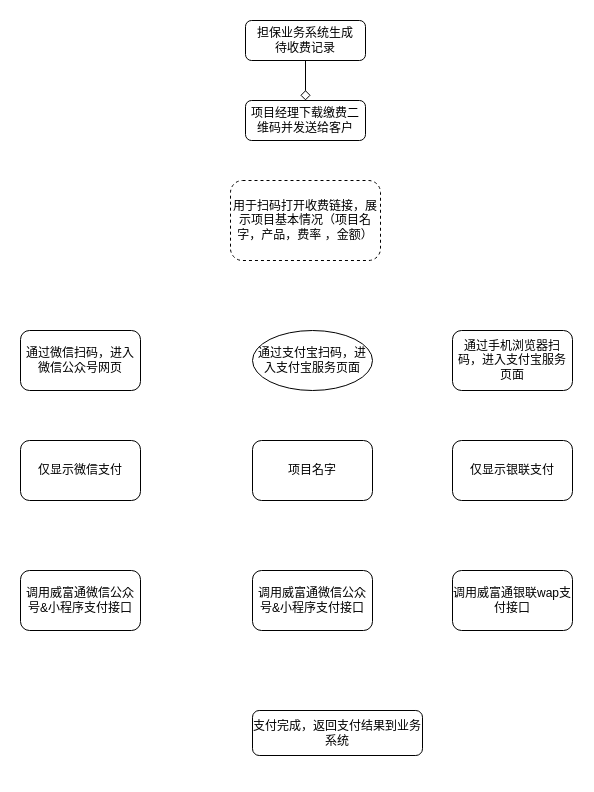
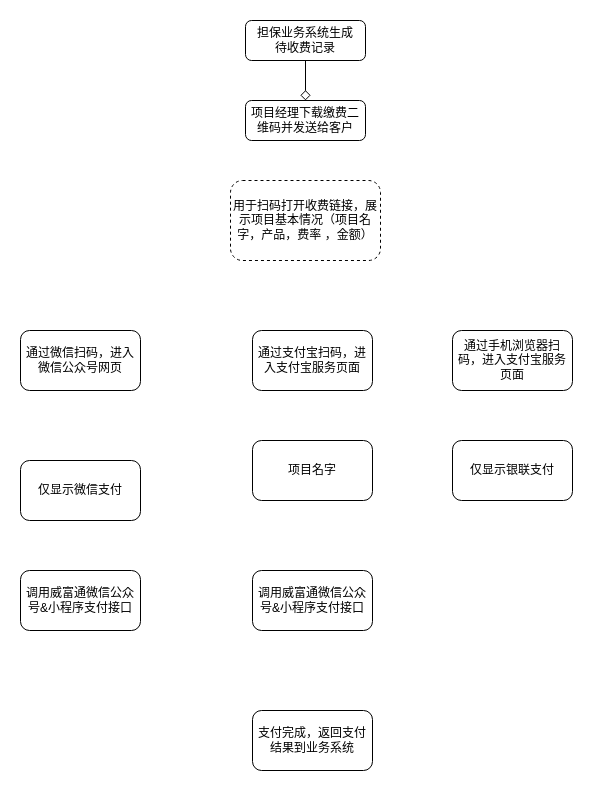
node "通过支付宝扫码，进入支付宝服务页面": shape ellipse -> rounded rectangle
node "仅显示微信支付": moved (81, 471) -> (81, 491)
node "调用威富通银联wap支付接口": removed
node "支付完成，返回支付结果到业务系统": size 170x45 -> 120x60
